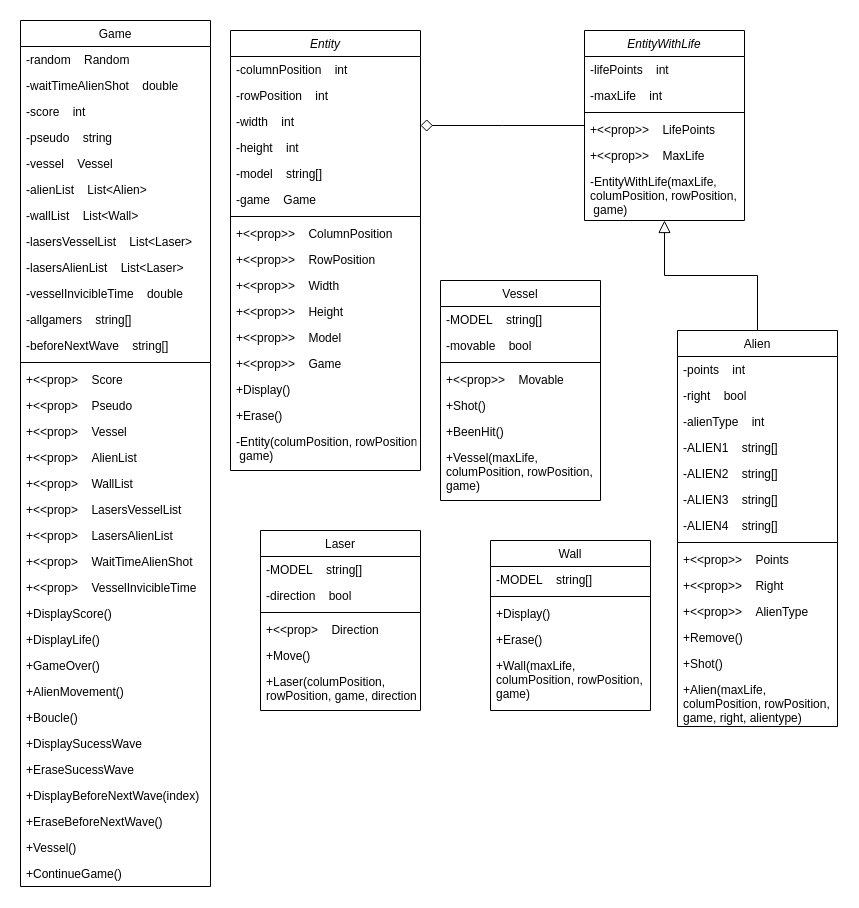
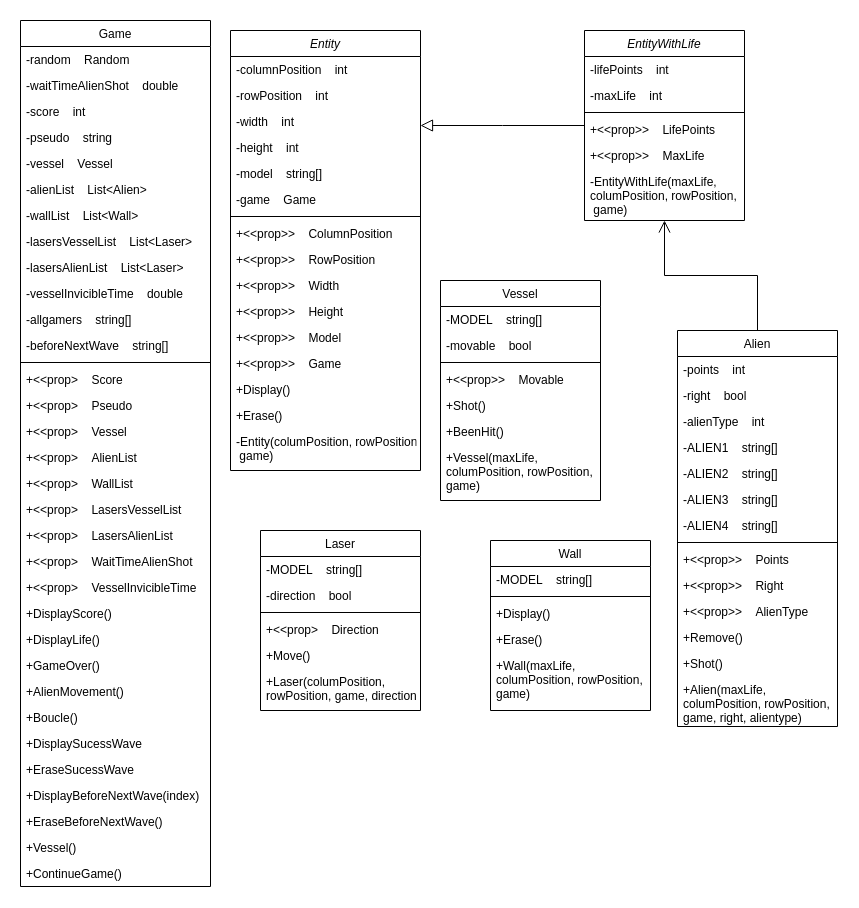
edge "EntityWithLife" -> "Entity": arrowhead diamond -> block
edge "Alien" -> "EntityWithLife": arrowhead block -> open
